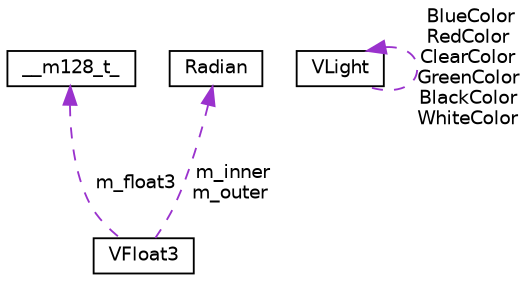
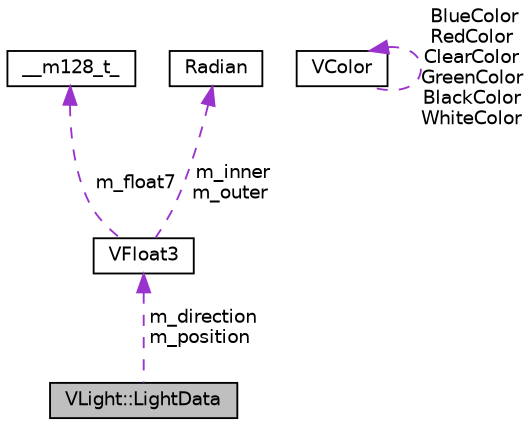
node "VLight": label "VLight" -> "VColor"
edge "VFloat3" -> "__m128_t_": label " m_float3" -> " m_float7"
node "VLight::LightData": added
